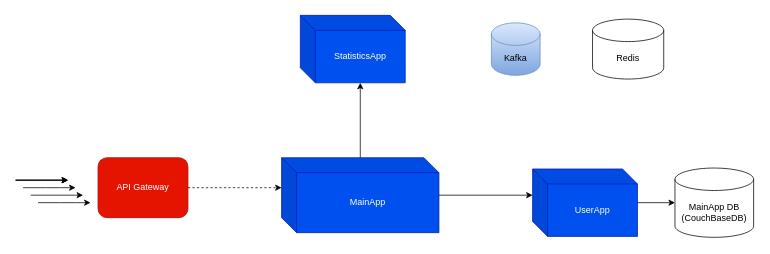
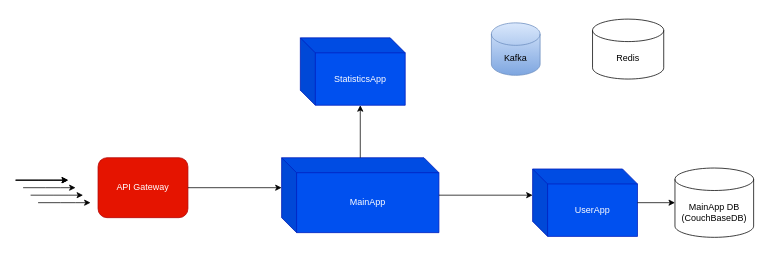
node "StatisticsApp": moved (353, 49) -> (353, 72)
edge "API Gateway" -> "MainApp": style dashed -> solid
